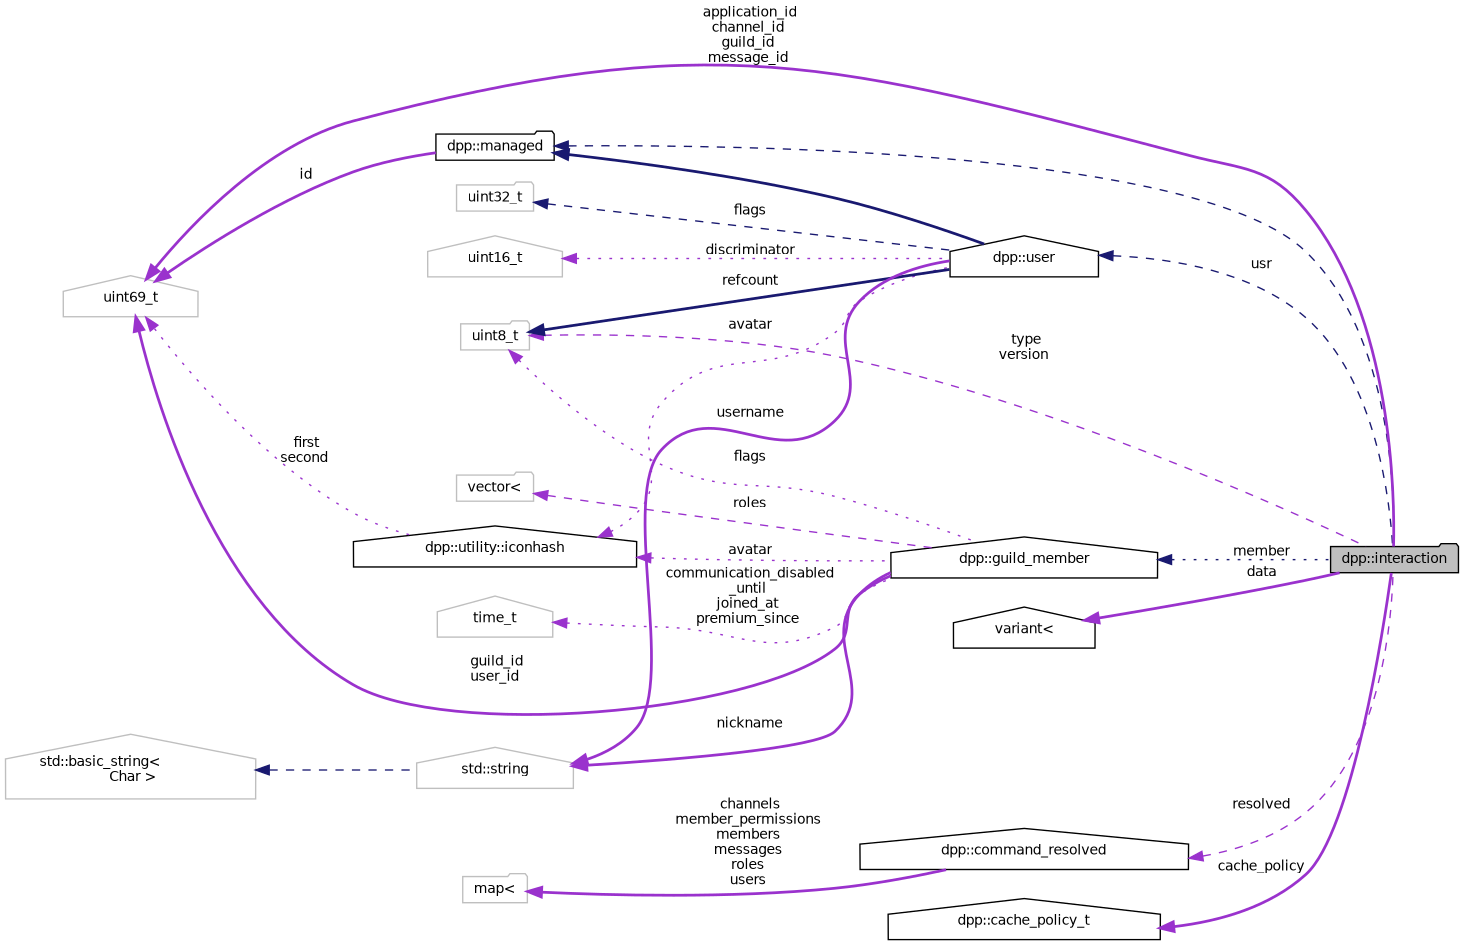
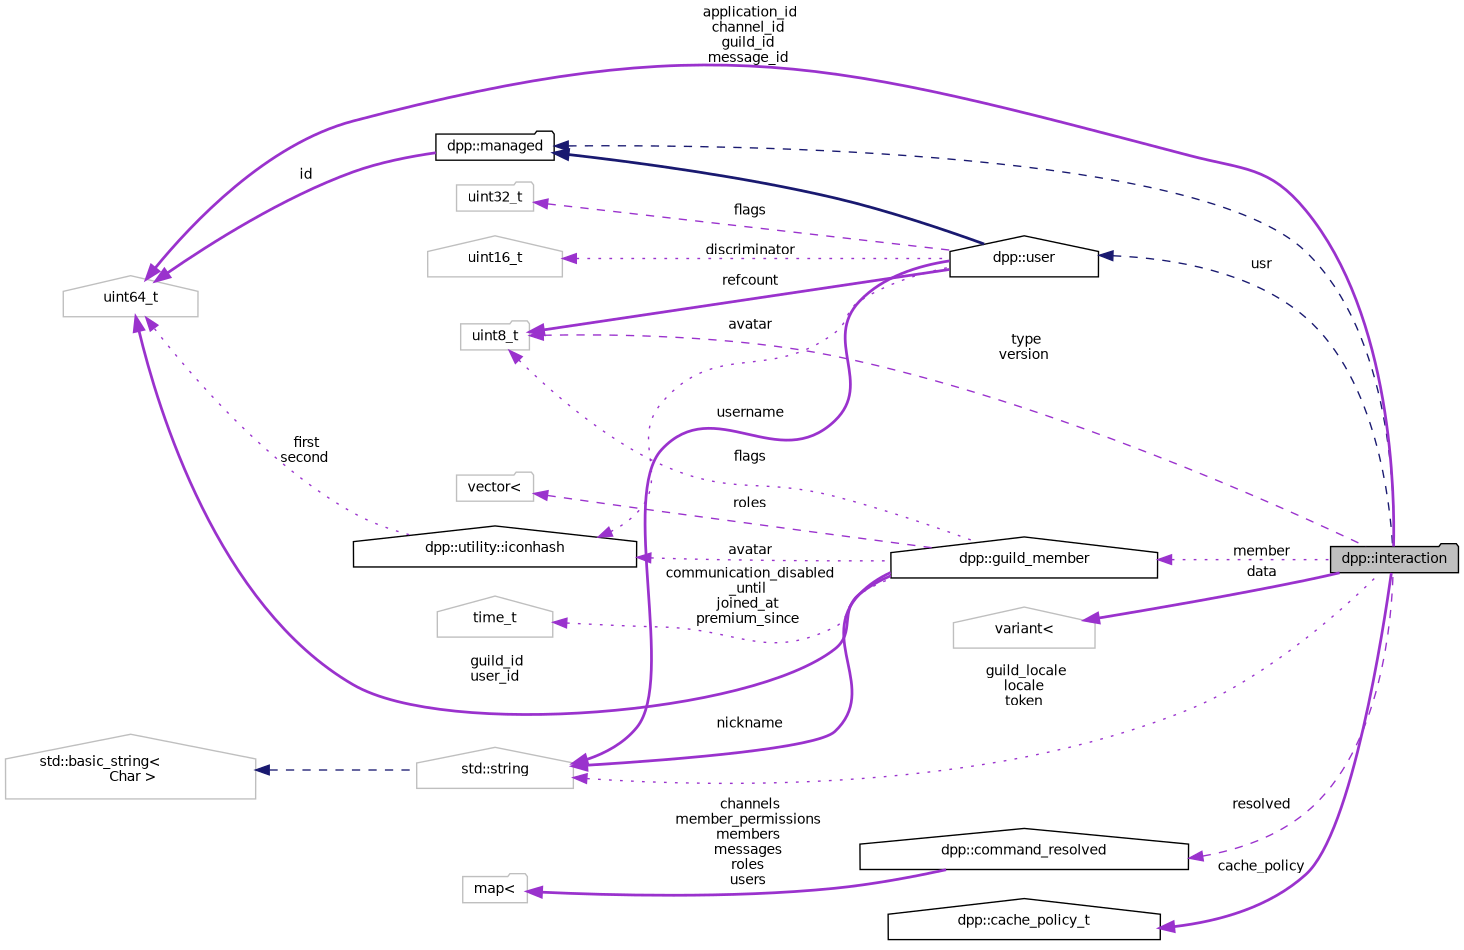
edge "dpp::user" -> "uint32_t": color midnightblue -> darkorchid3
node "uint69_t": label "uint69_t" -> "uint64_t"
edge "dpp::user" -> "uint8_t": color midnightblue -> darkorchid3
edge "dpp::interaction" -> "dpp::guild_member": color midnightblue -> darkorchid3
node "variant<": color black -> grey75
edge "dpp::interaction" -> "std::string": added, label "guild_locale locale token"
